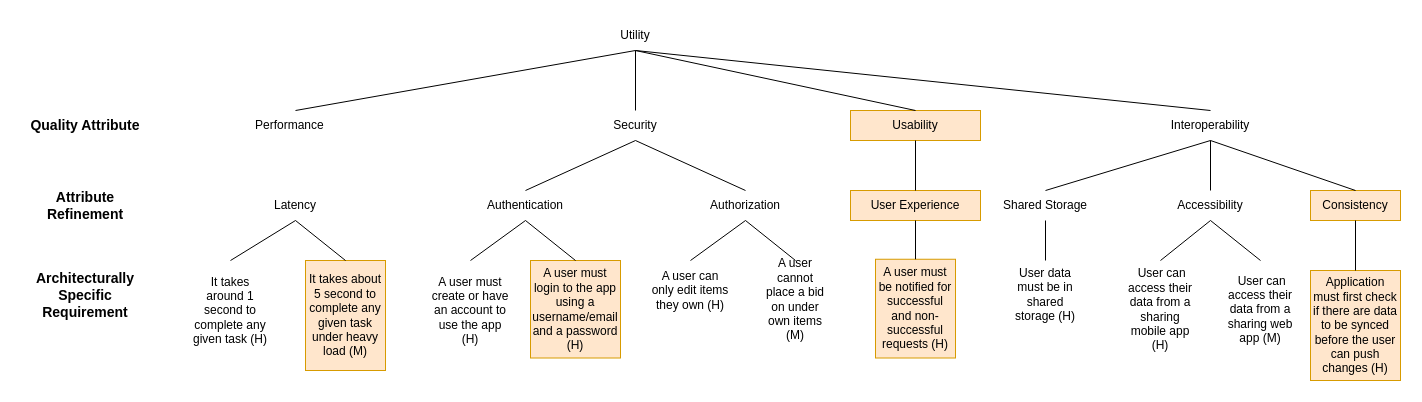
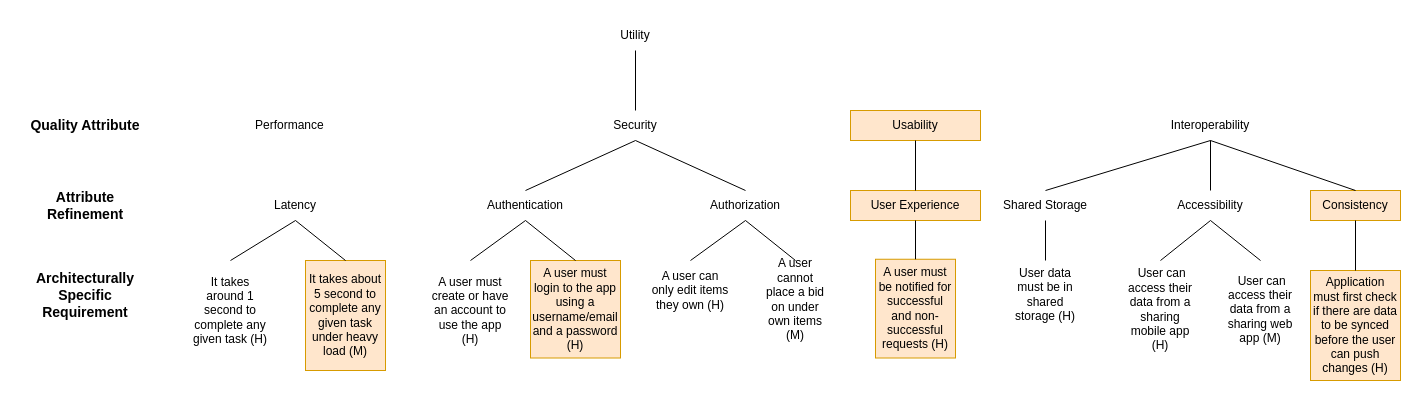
edge "Utility" -- "Performance": removed
edge "Utility" -- "Usability": removed
edge "Utility" -- "Interoperability": removed
